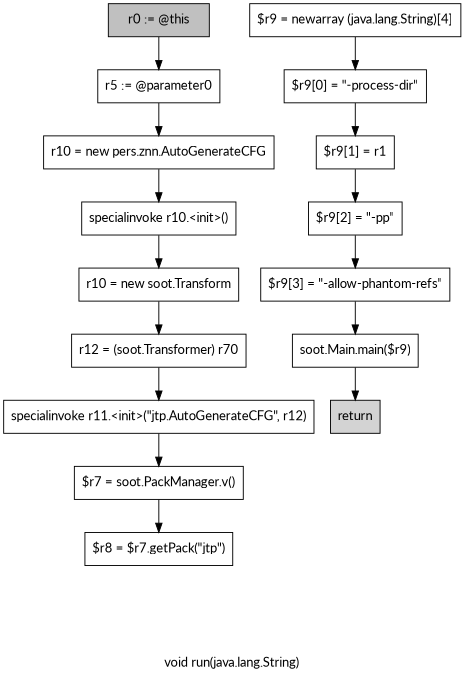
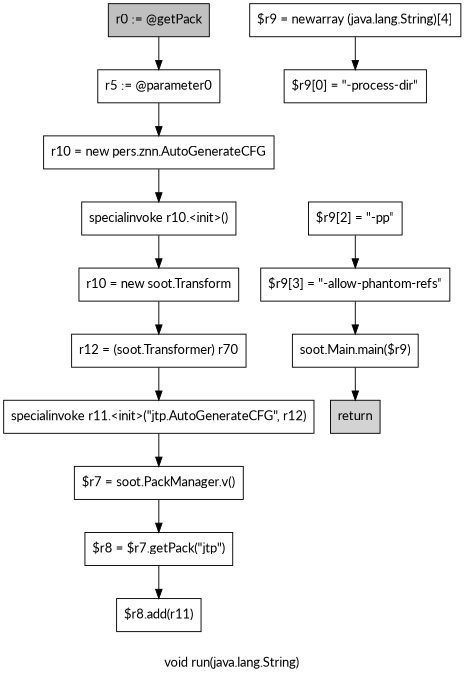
node "r0 := @this": label "r0 := @this" -> "r0 := @getPack"
node "$r9[1] = r1": removed
node "$r8.add(r11)": added
